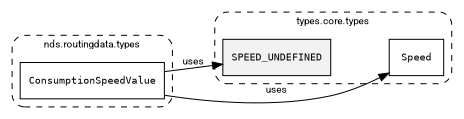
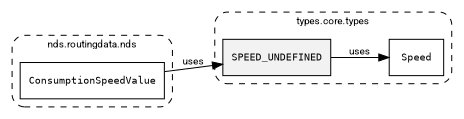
cluster "nds.routingdata.types": label "nds.routingdata.types" -> "nds.routingdata.nds"
edge "ConsumptionSpeedValue" -> "Speed": now "SPEED_UNDEFINED" -> "Speed"
